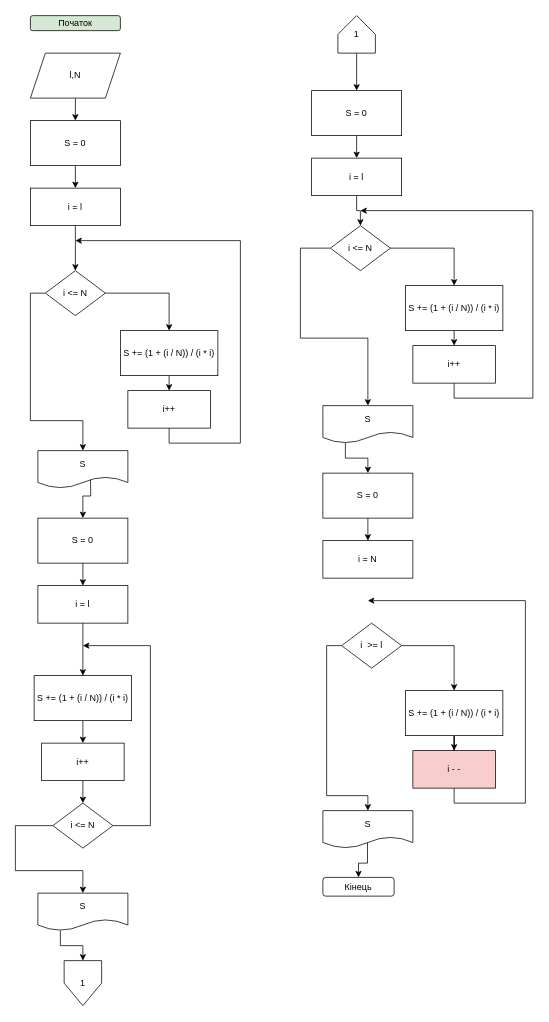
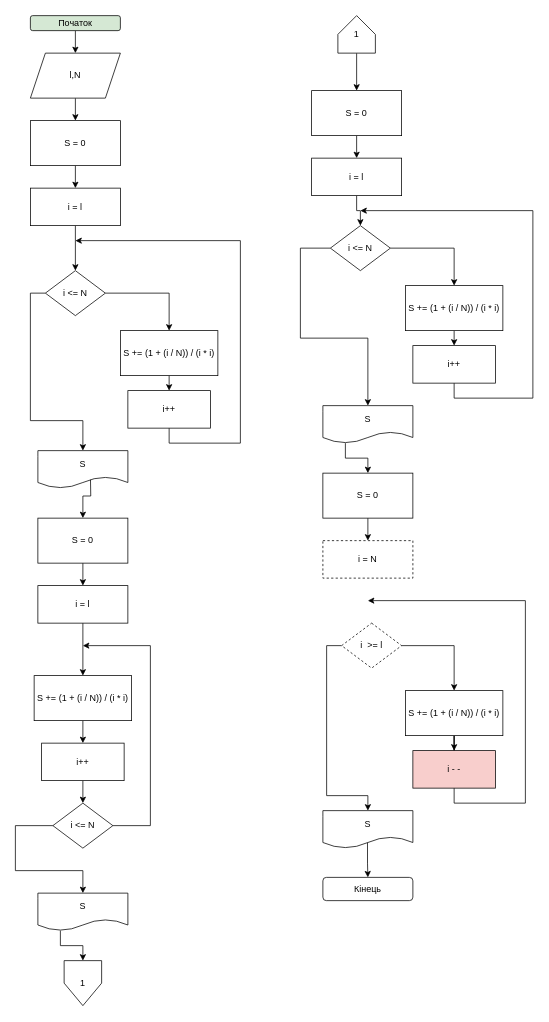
edge "Початок" -> "l,N": added
node "i = N": style solid -> dashed
node "i >= l": style solid -> dashed
node "Кінець": size 71x19 -> 90x23
